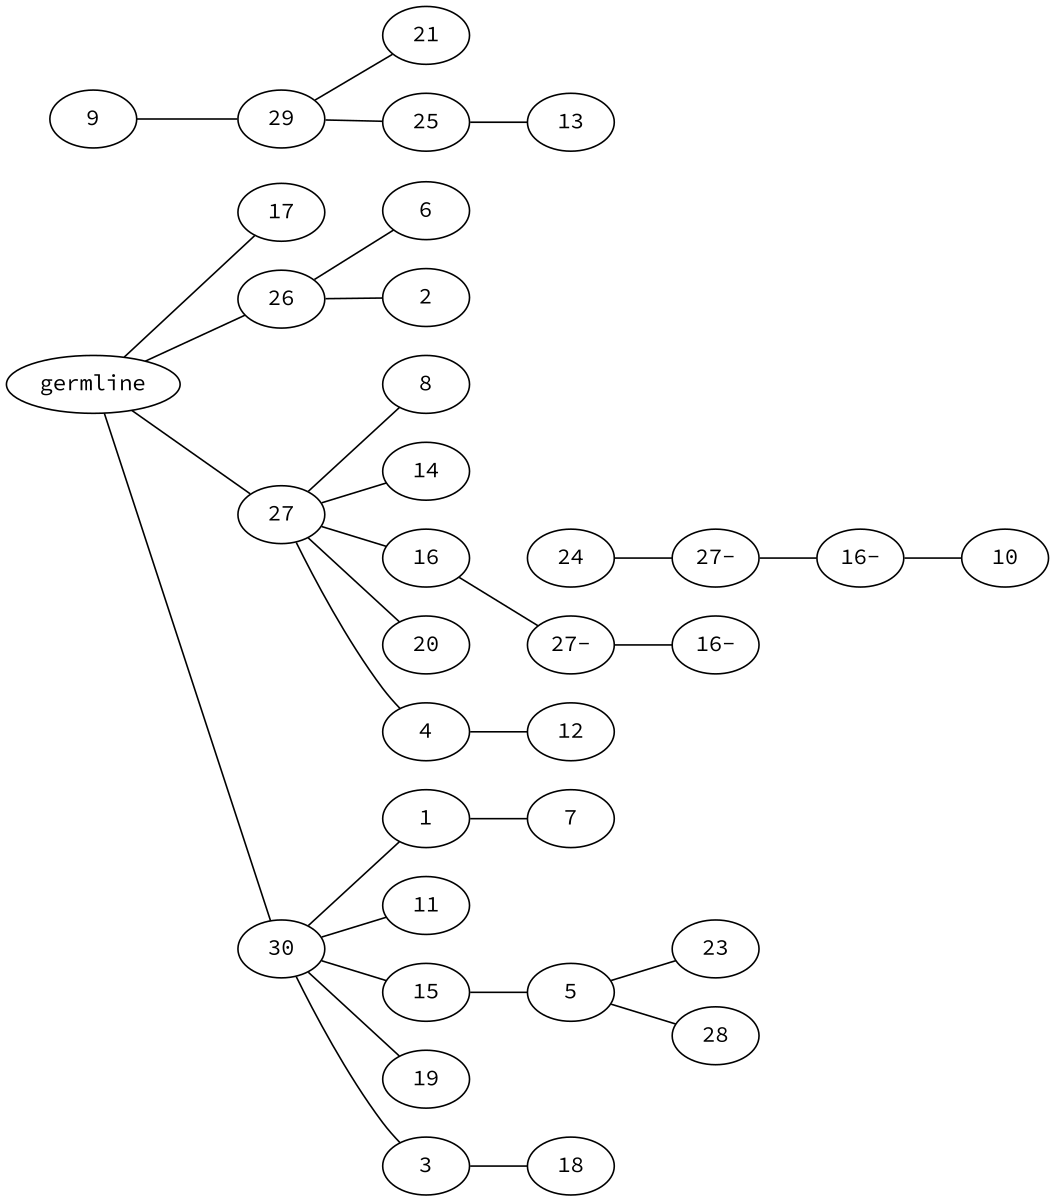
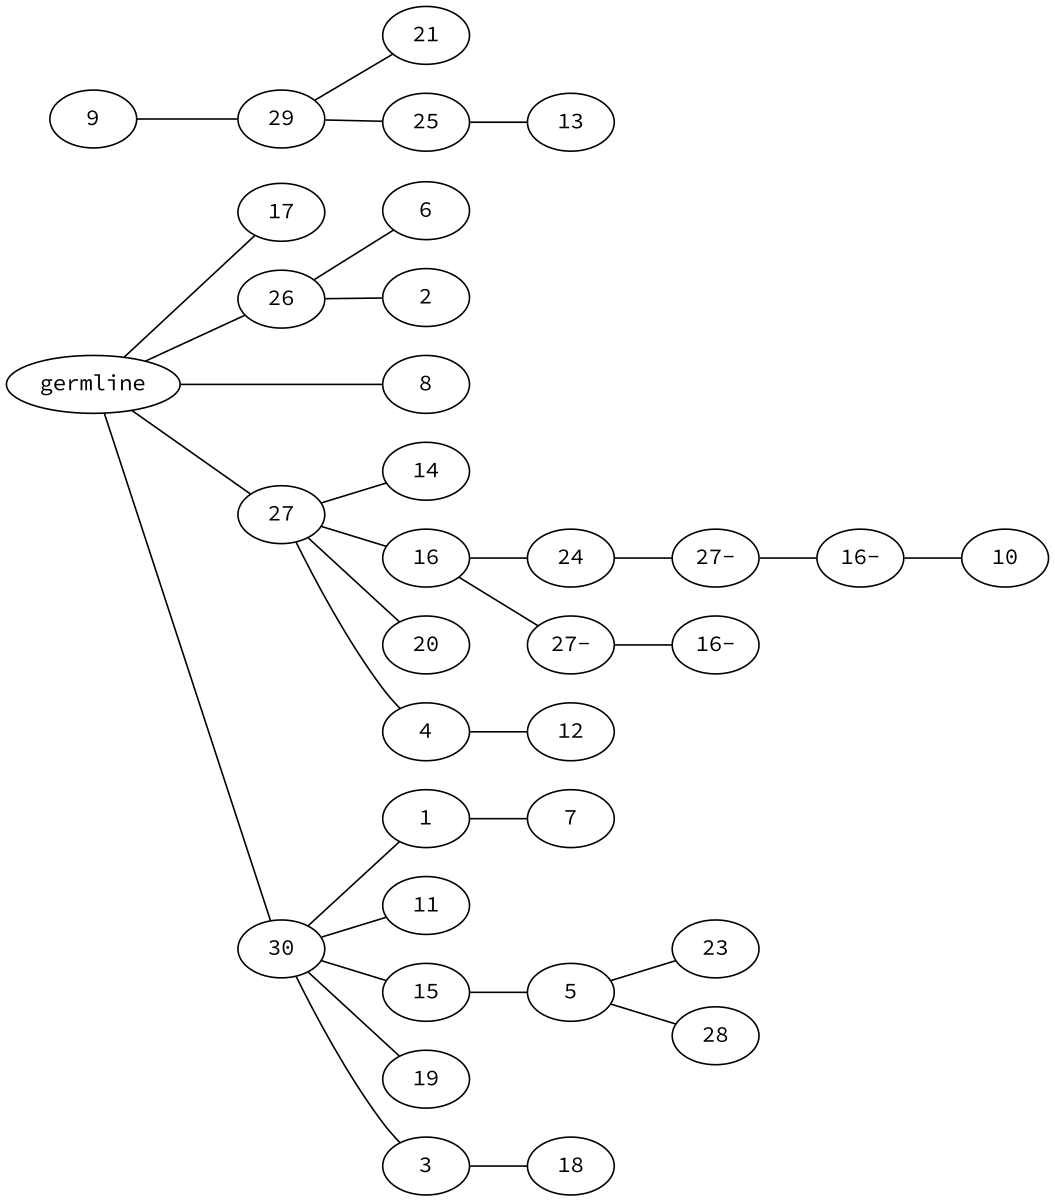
edge "8" -- "27": now "8" -- "germline"
edge "16" -- "24": added
